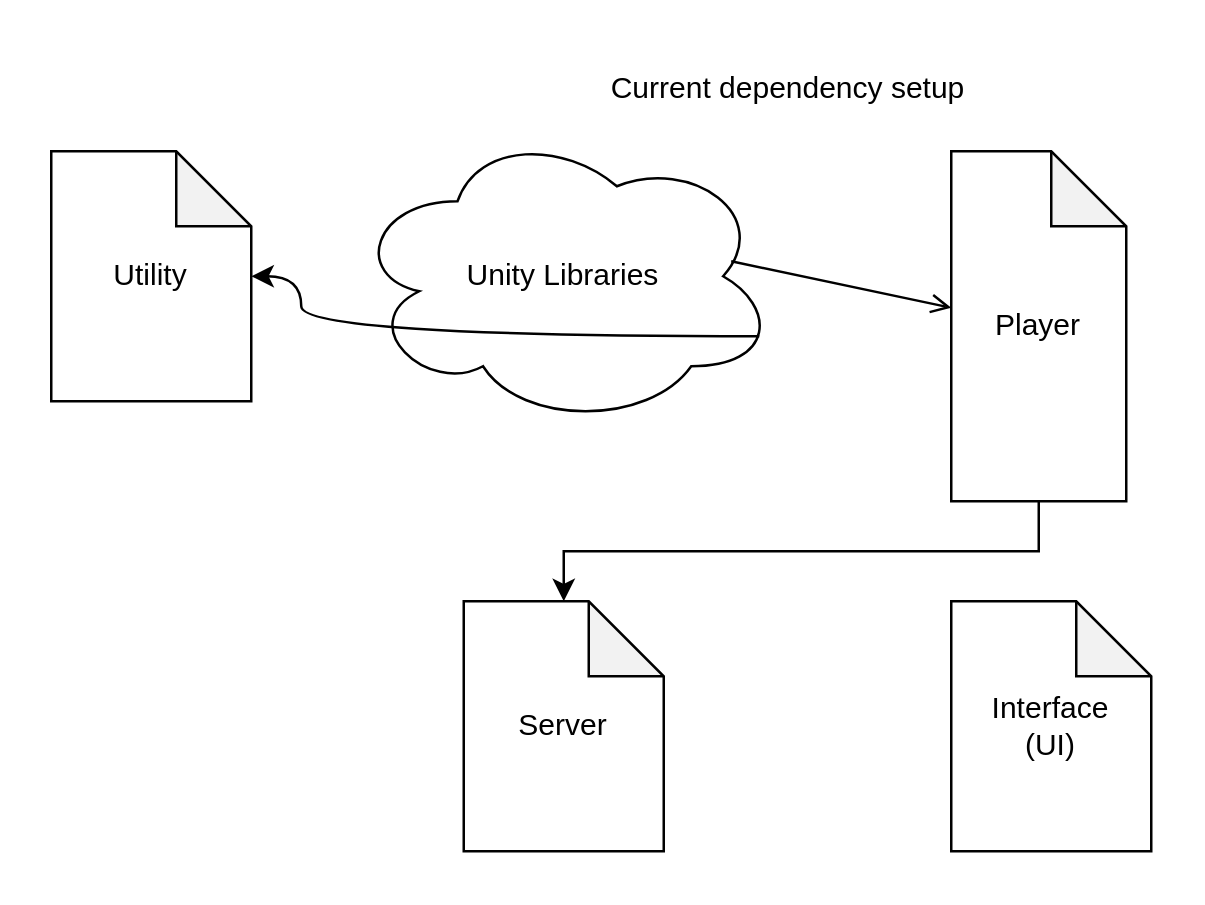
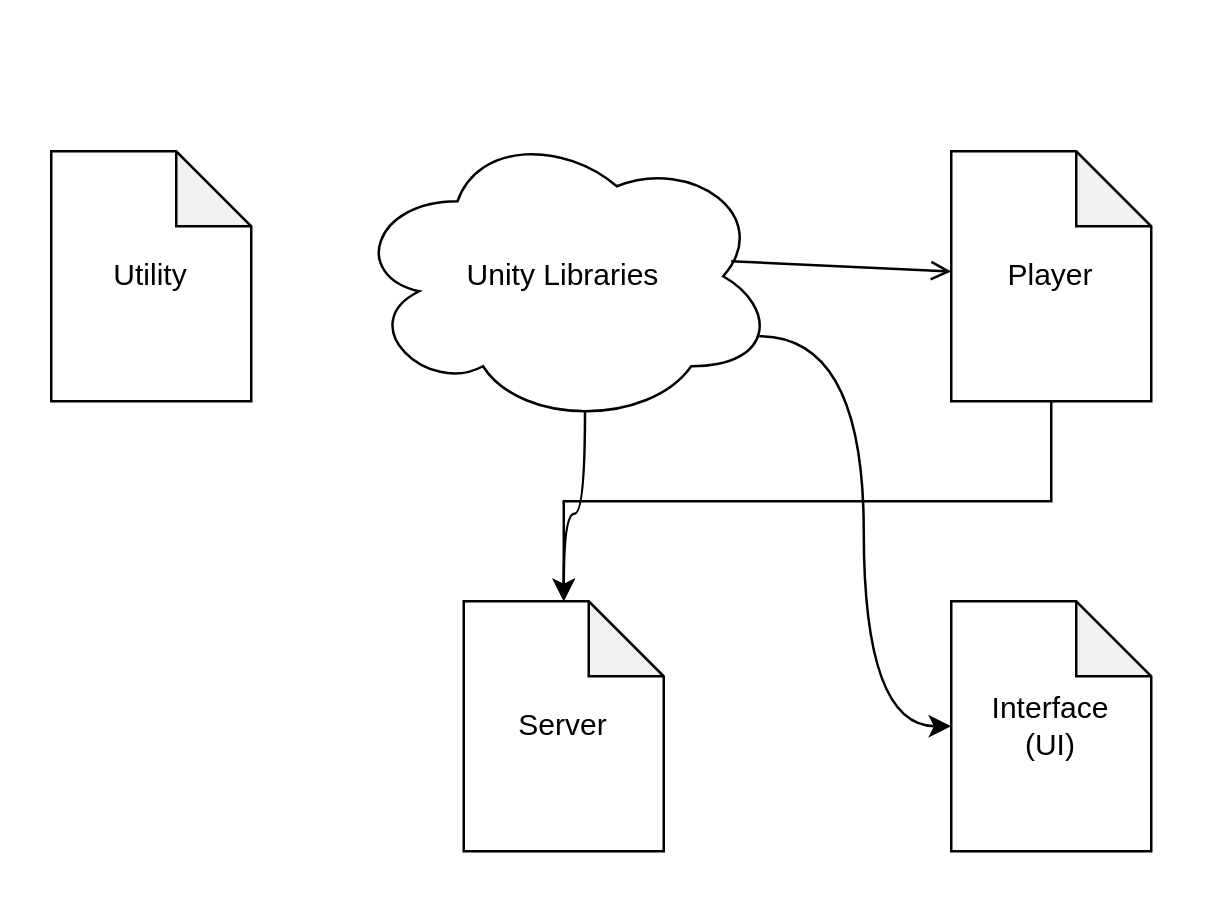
node "Current dependency setup": removed
node "Player": size 175x350 -> 200x250
edge "Unity Libraries" -> "Utility": now "Unity Libraries" -> "Interface (UI)"
edge "Unity Libraries" -> "Server": added
